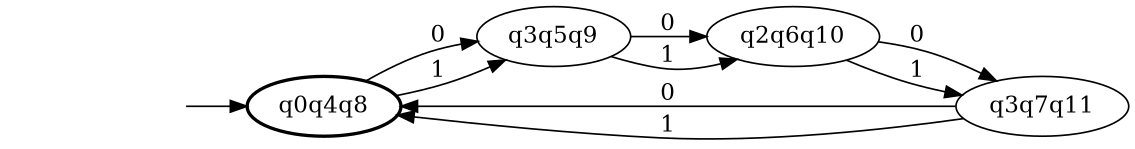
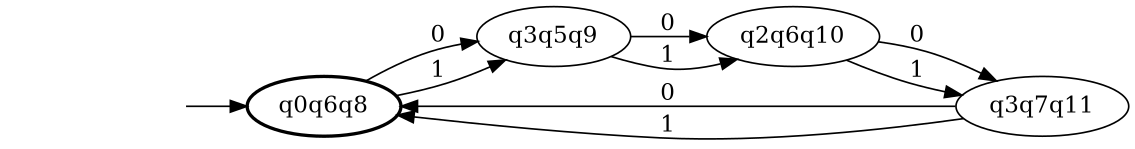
node "q0q4q8": label "q0q4q8" -> "q0q6q8"
